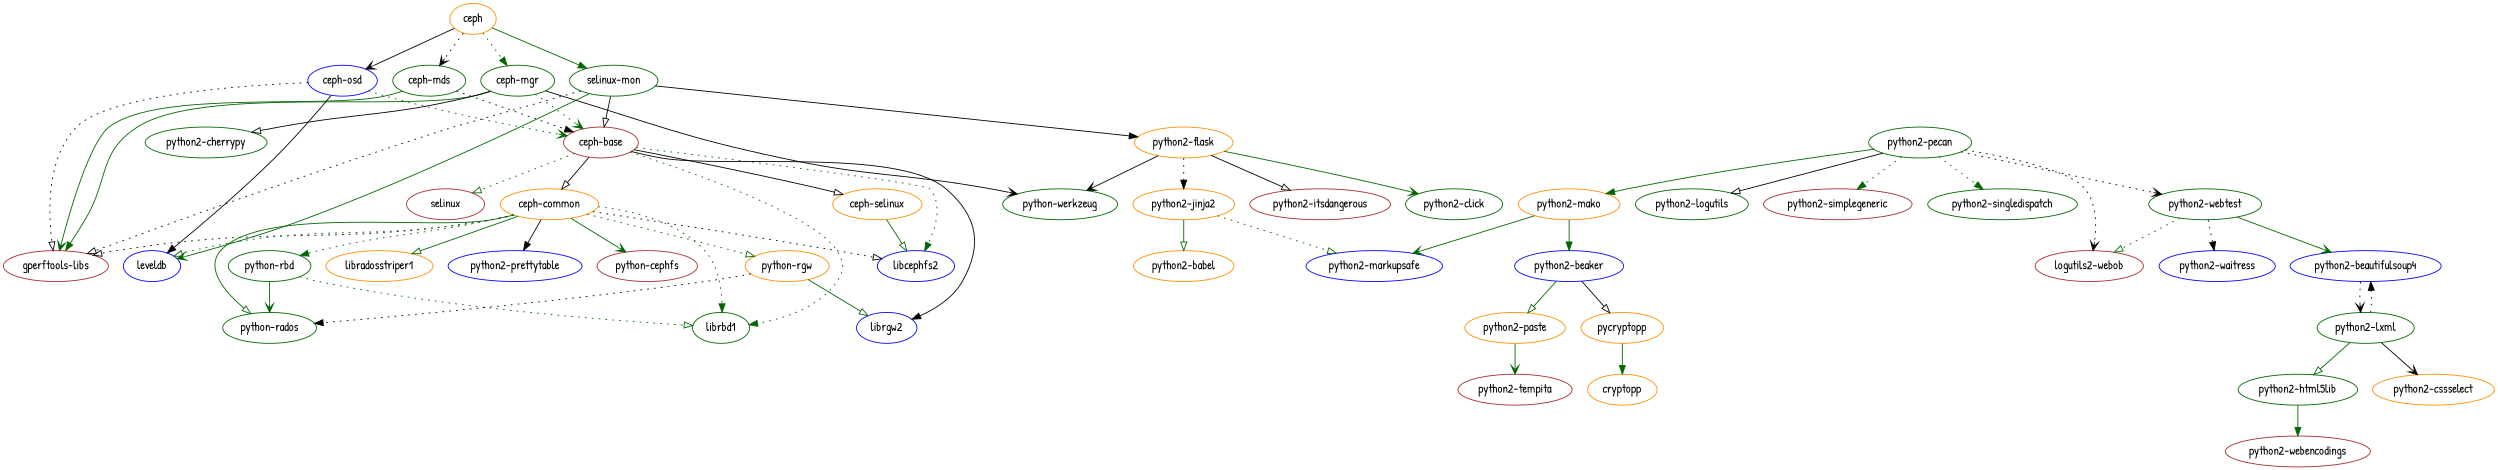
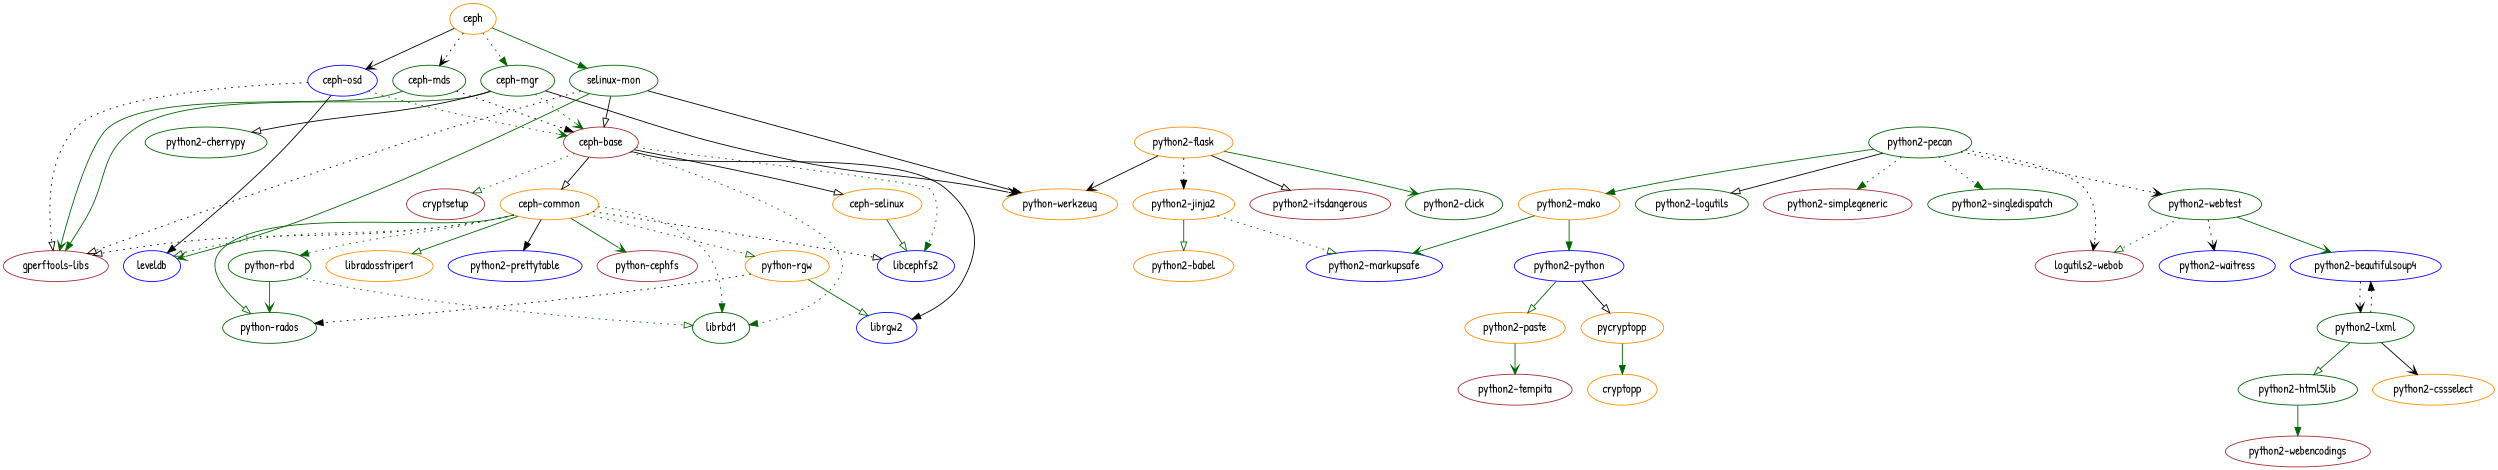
edge "selinux-mon" -> "python2-flask": now "selinux-mon" -> "python-werkzeug"
node "selinux": label "selinux" -> "cryptsetup"
node "python-werkzeug": color darkgreen -> darkorange
edge "python2-webtest" -> "python2-waitress": arrowhead normal -> vee
node "python2-beaker": label "python2-beaker" -> "python2-python"
